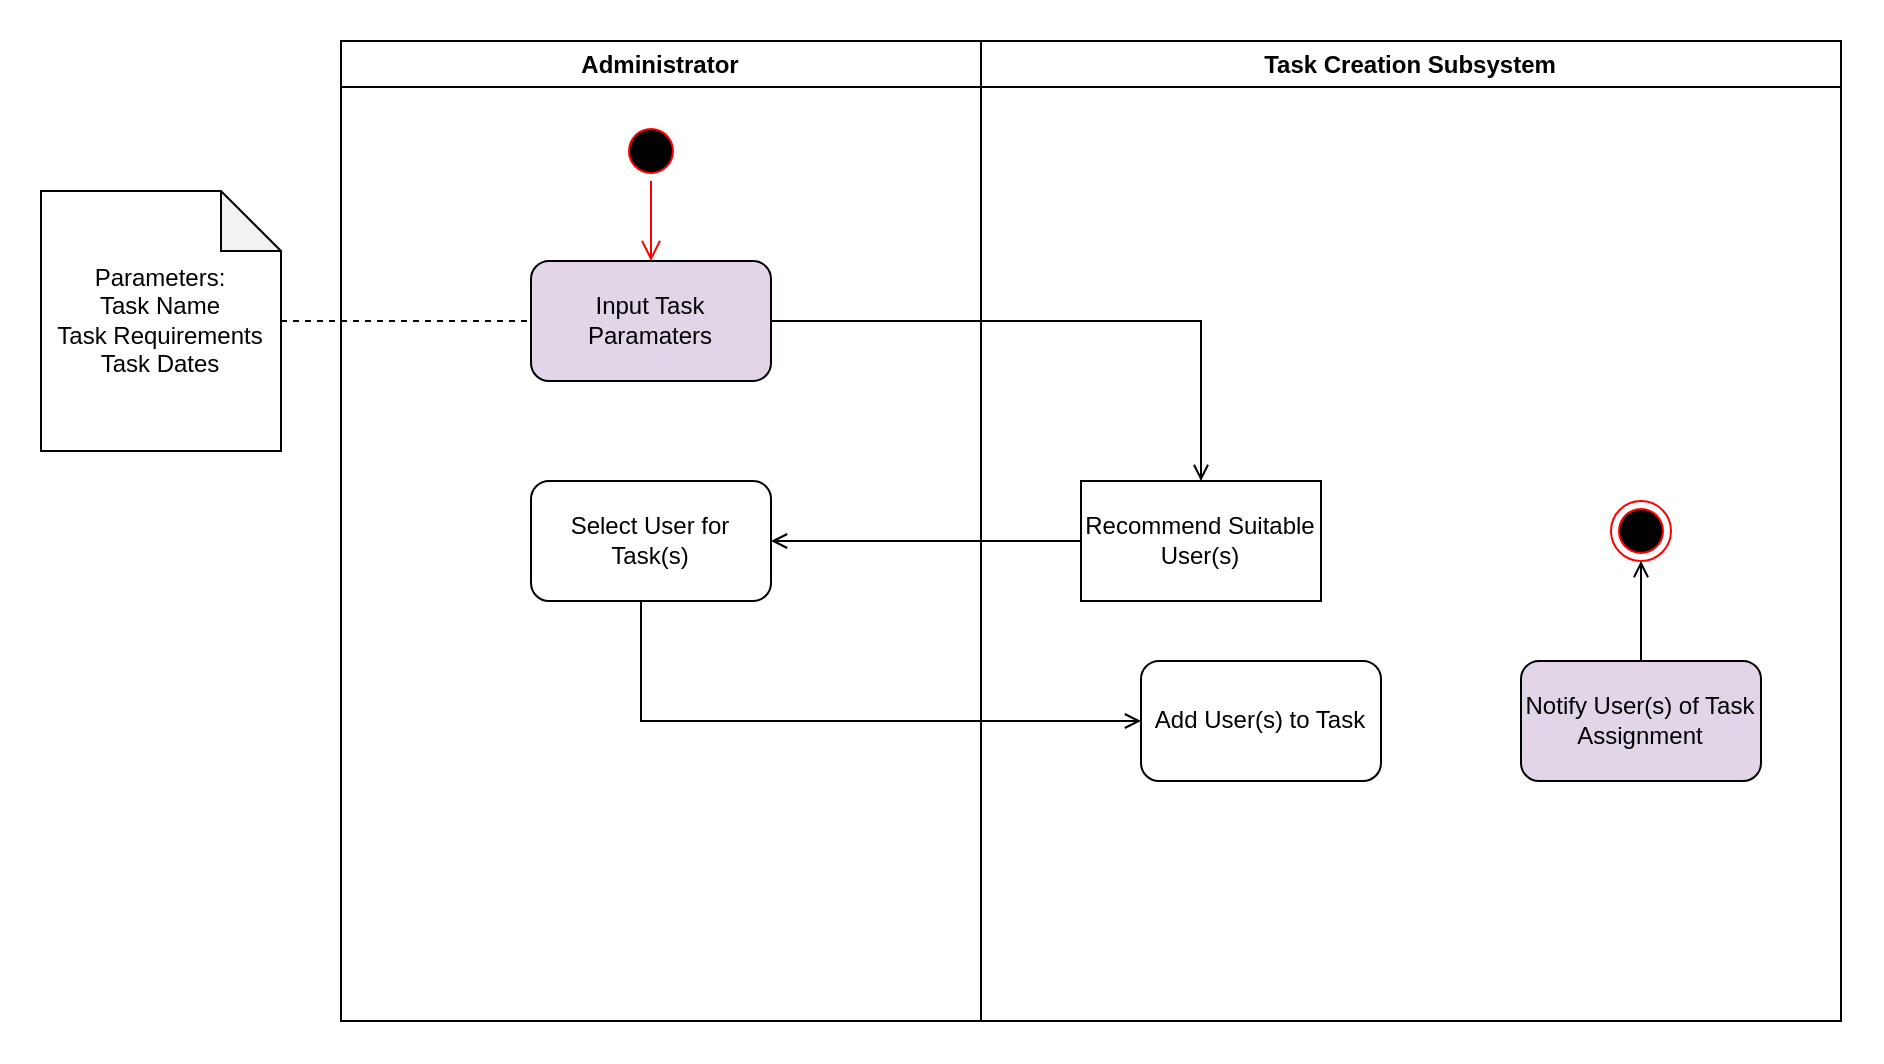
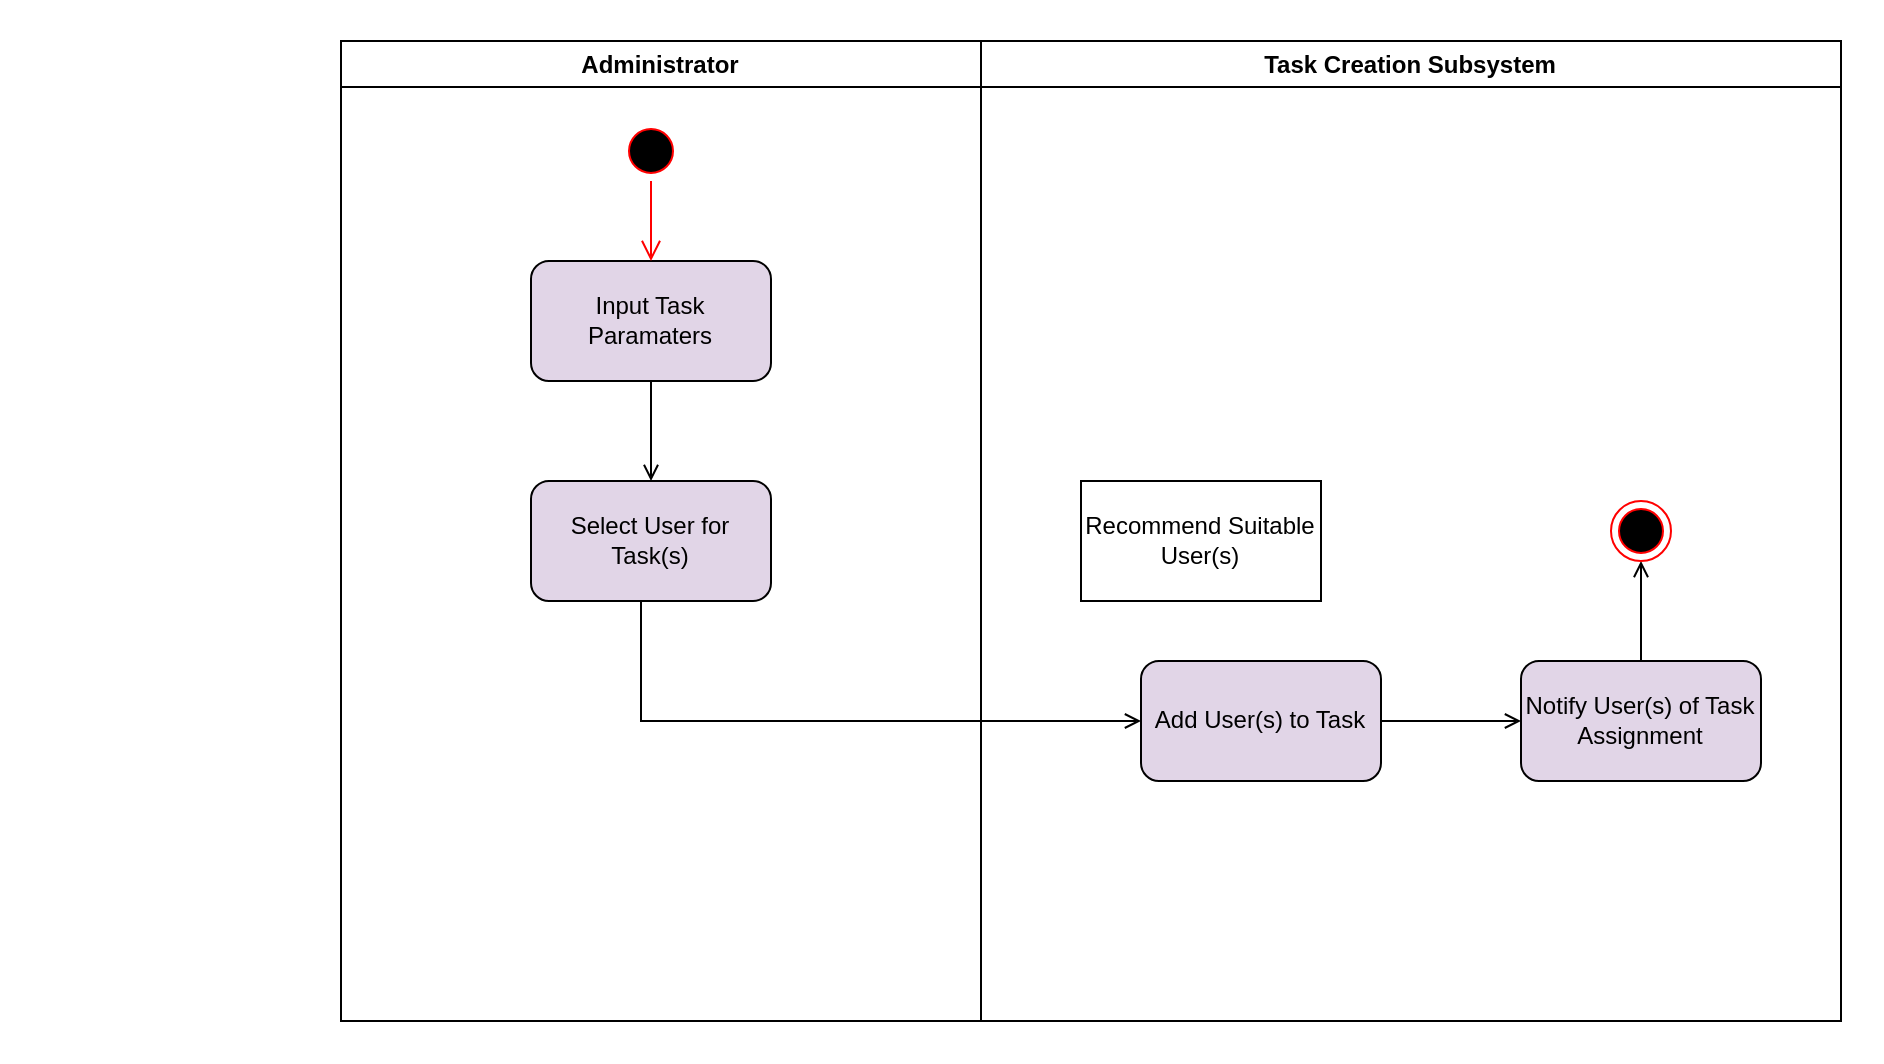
node "Parameters: Task Name Task Requirements Task Dates": removed
edge "Parameters: Task Name Task Requirements Task Dates" -- "Input Task Paramaters": removed
edge "Input Task Paramaters" -> "Recommend Suitable User(s)": now "Input Task Paramaters" -> "Select User for Task(s)"
node "Select User for Task(s)": fillcolor #ffffff -> #e1d5e7
edge "Recommend Suitable User(s)" -> "Select User for Task(s)": removed
node "Add User(s) to Task": fillcolor #ffffff -> #e1d5e7
edge "Add User(s) to Task" -> "Notify User(s) of Task Assignment": added
